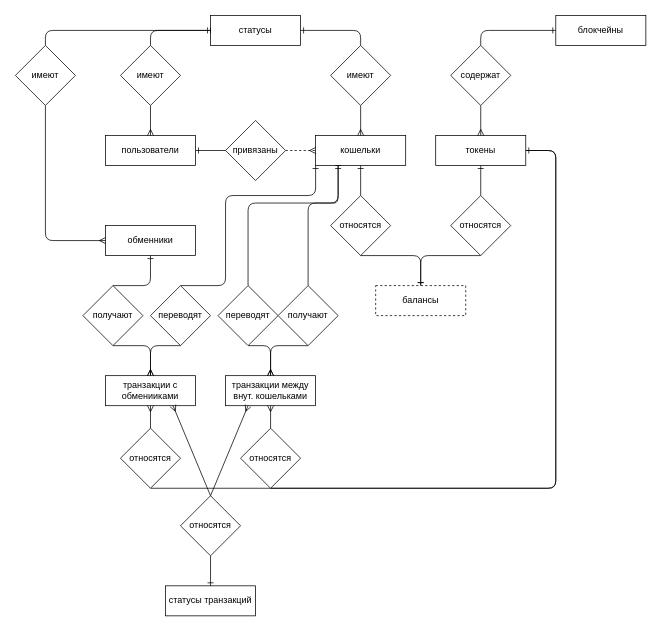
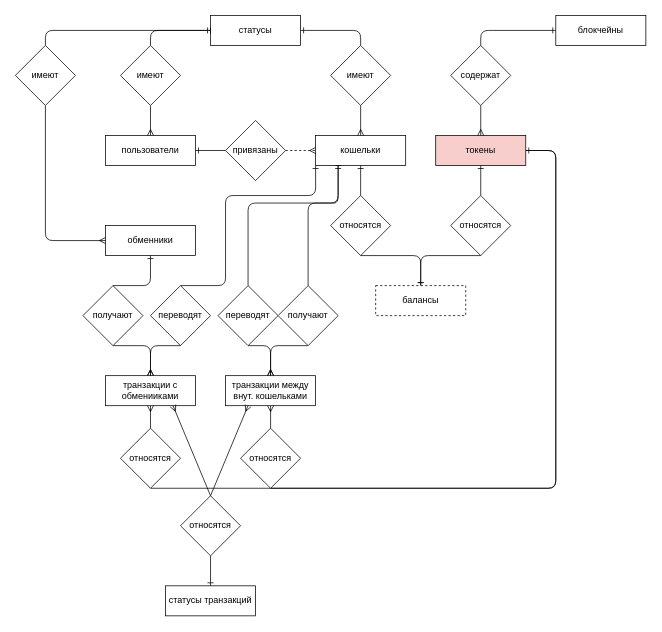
node "токены": fillcolor #ffffff -> #f8cecc
